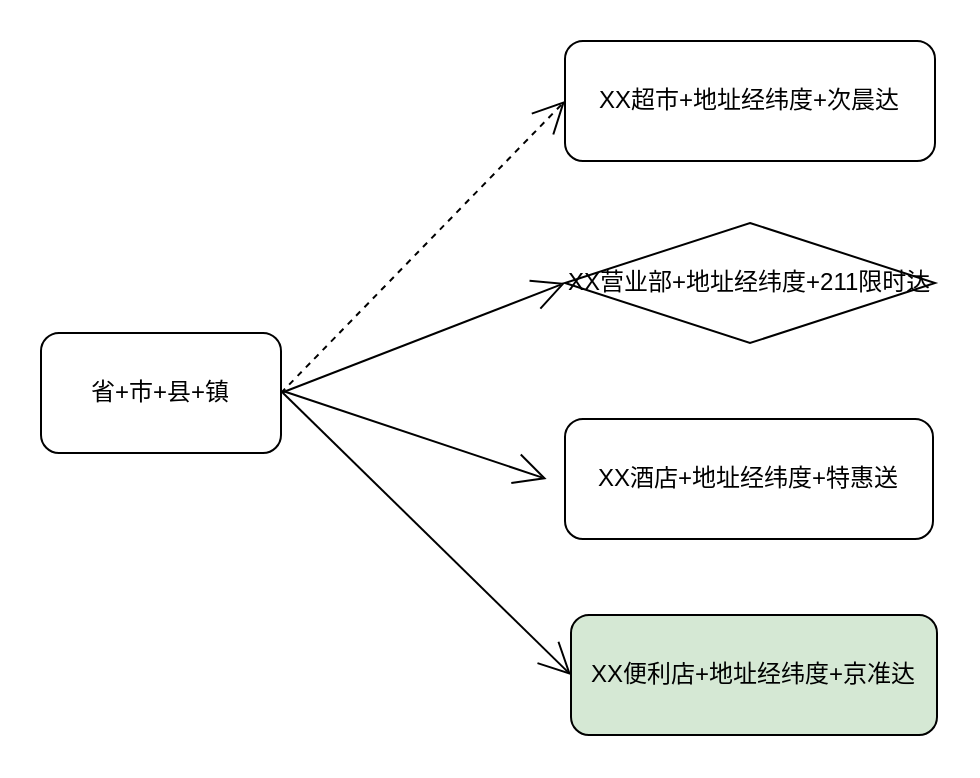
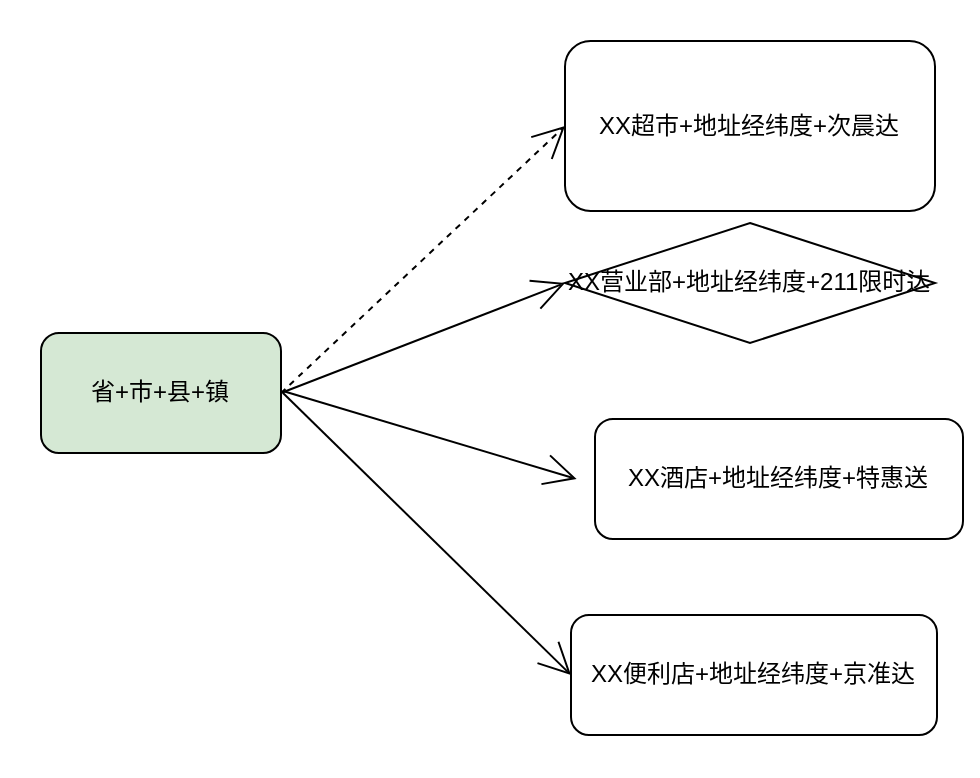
node "XX超市+地址经纬度+次晨达": size 370x120 -> 370x170
node "省+市+县+镇": fillcolor #ffffff -> #d5e8d4
node "XX酒店+地址经纬度+特惠送": moved (749, 479) -> (779, 479)
node "XX便利店+地址经纬度+京准达": fillcolor #d5e8d4 -> #ffffff
